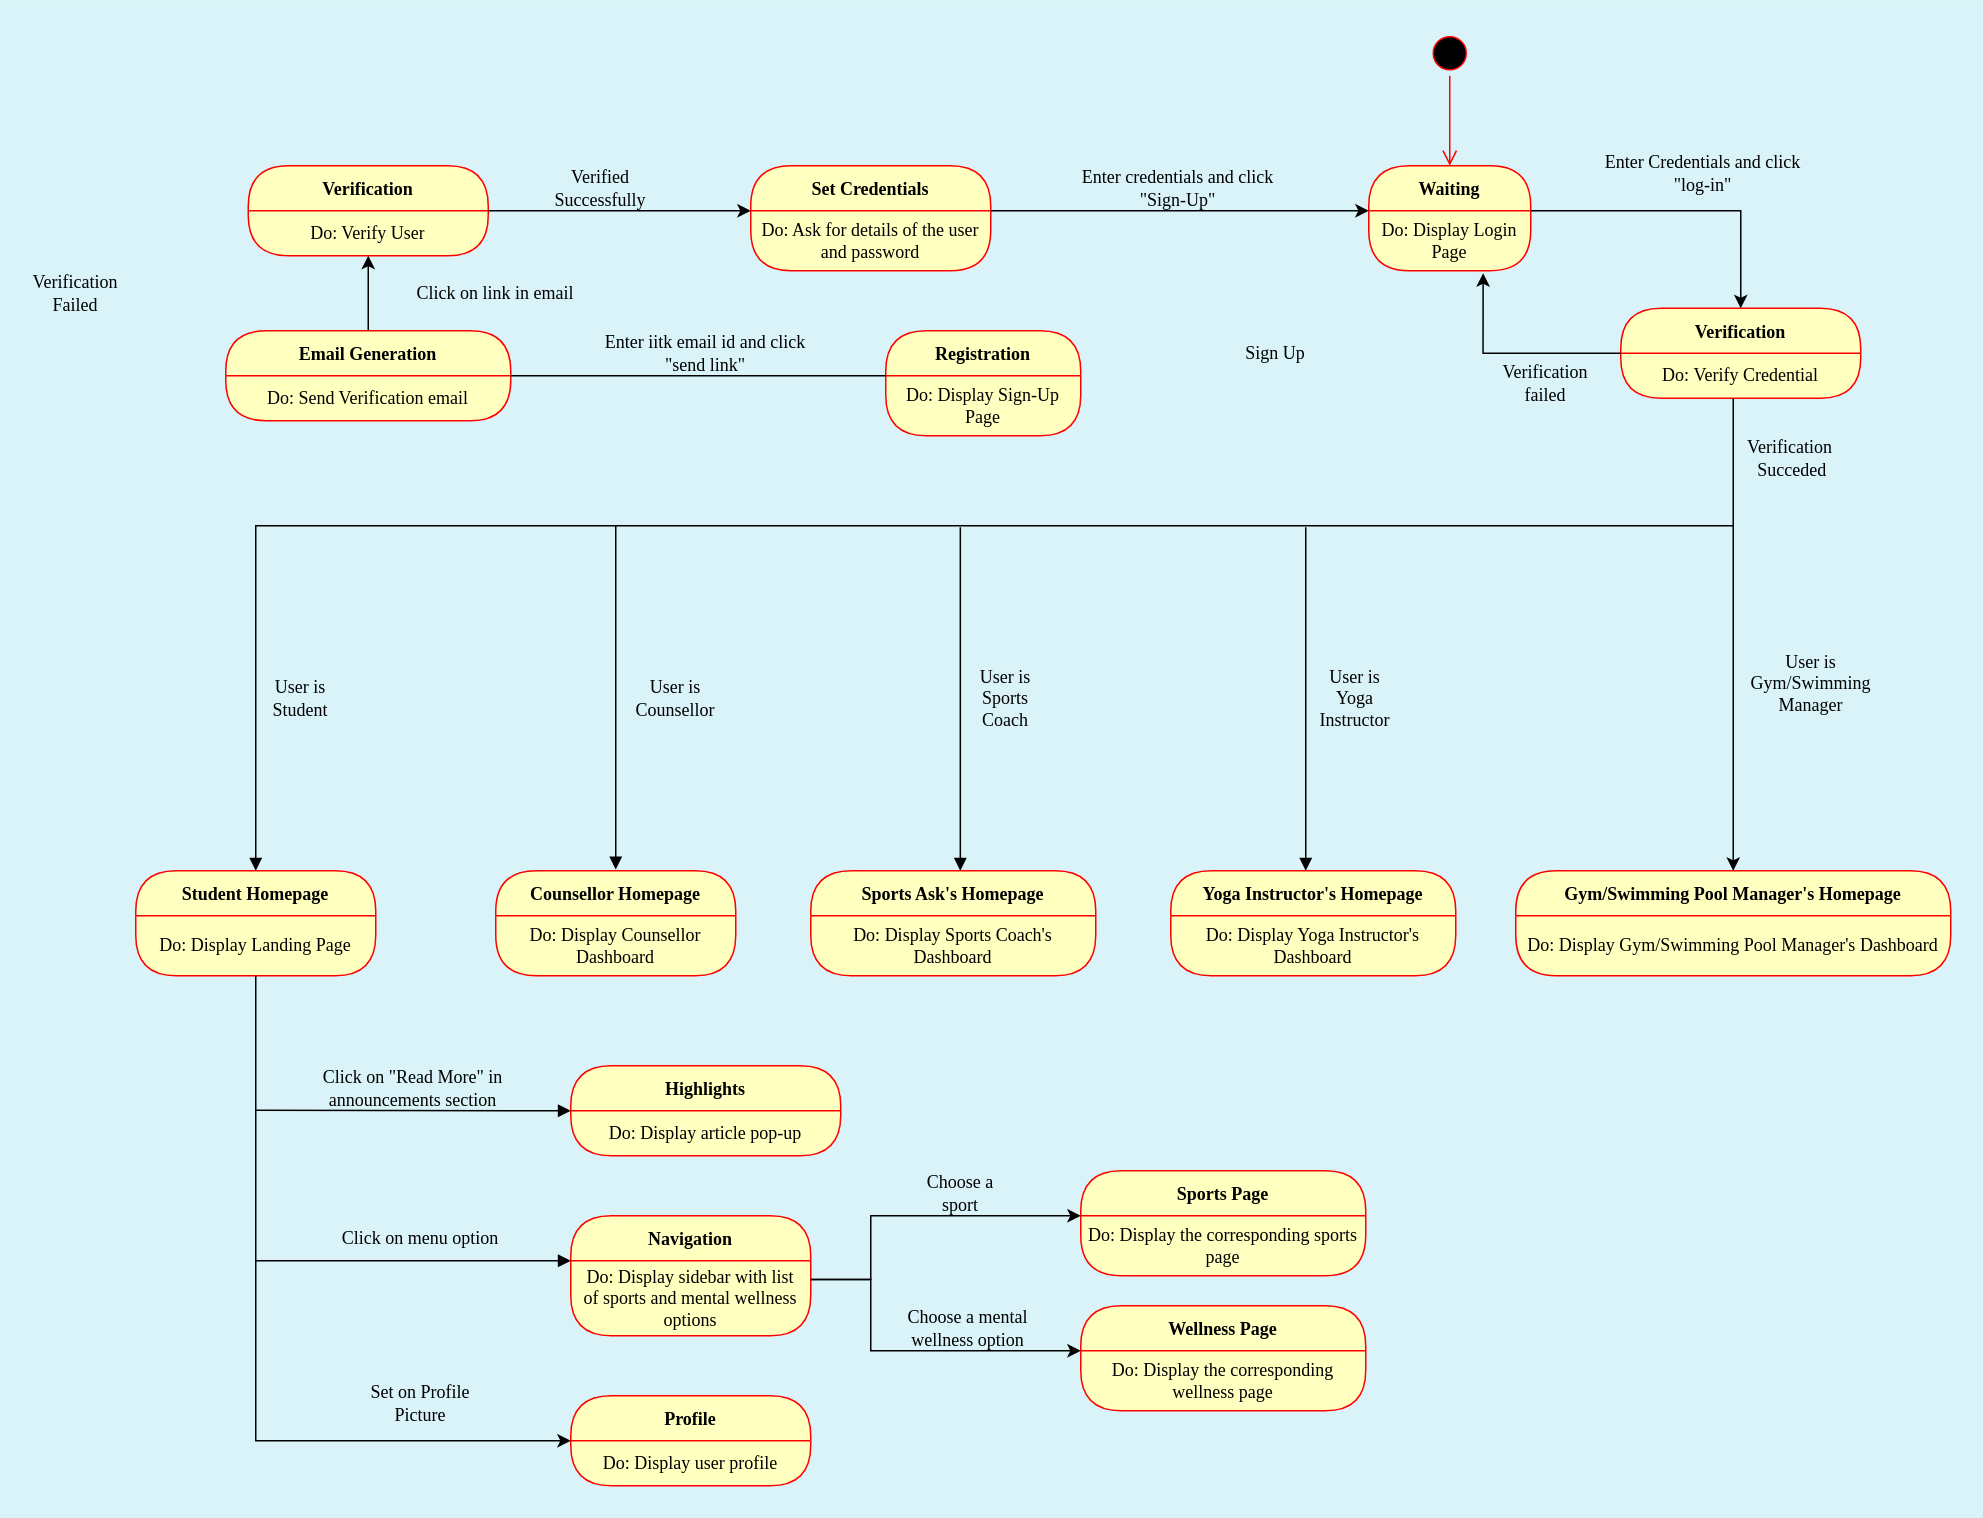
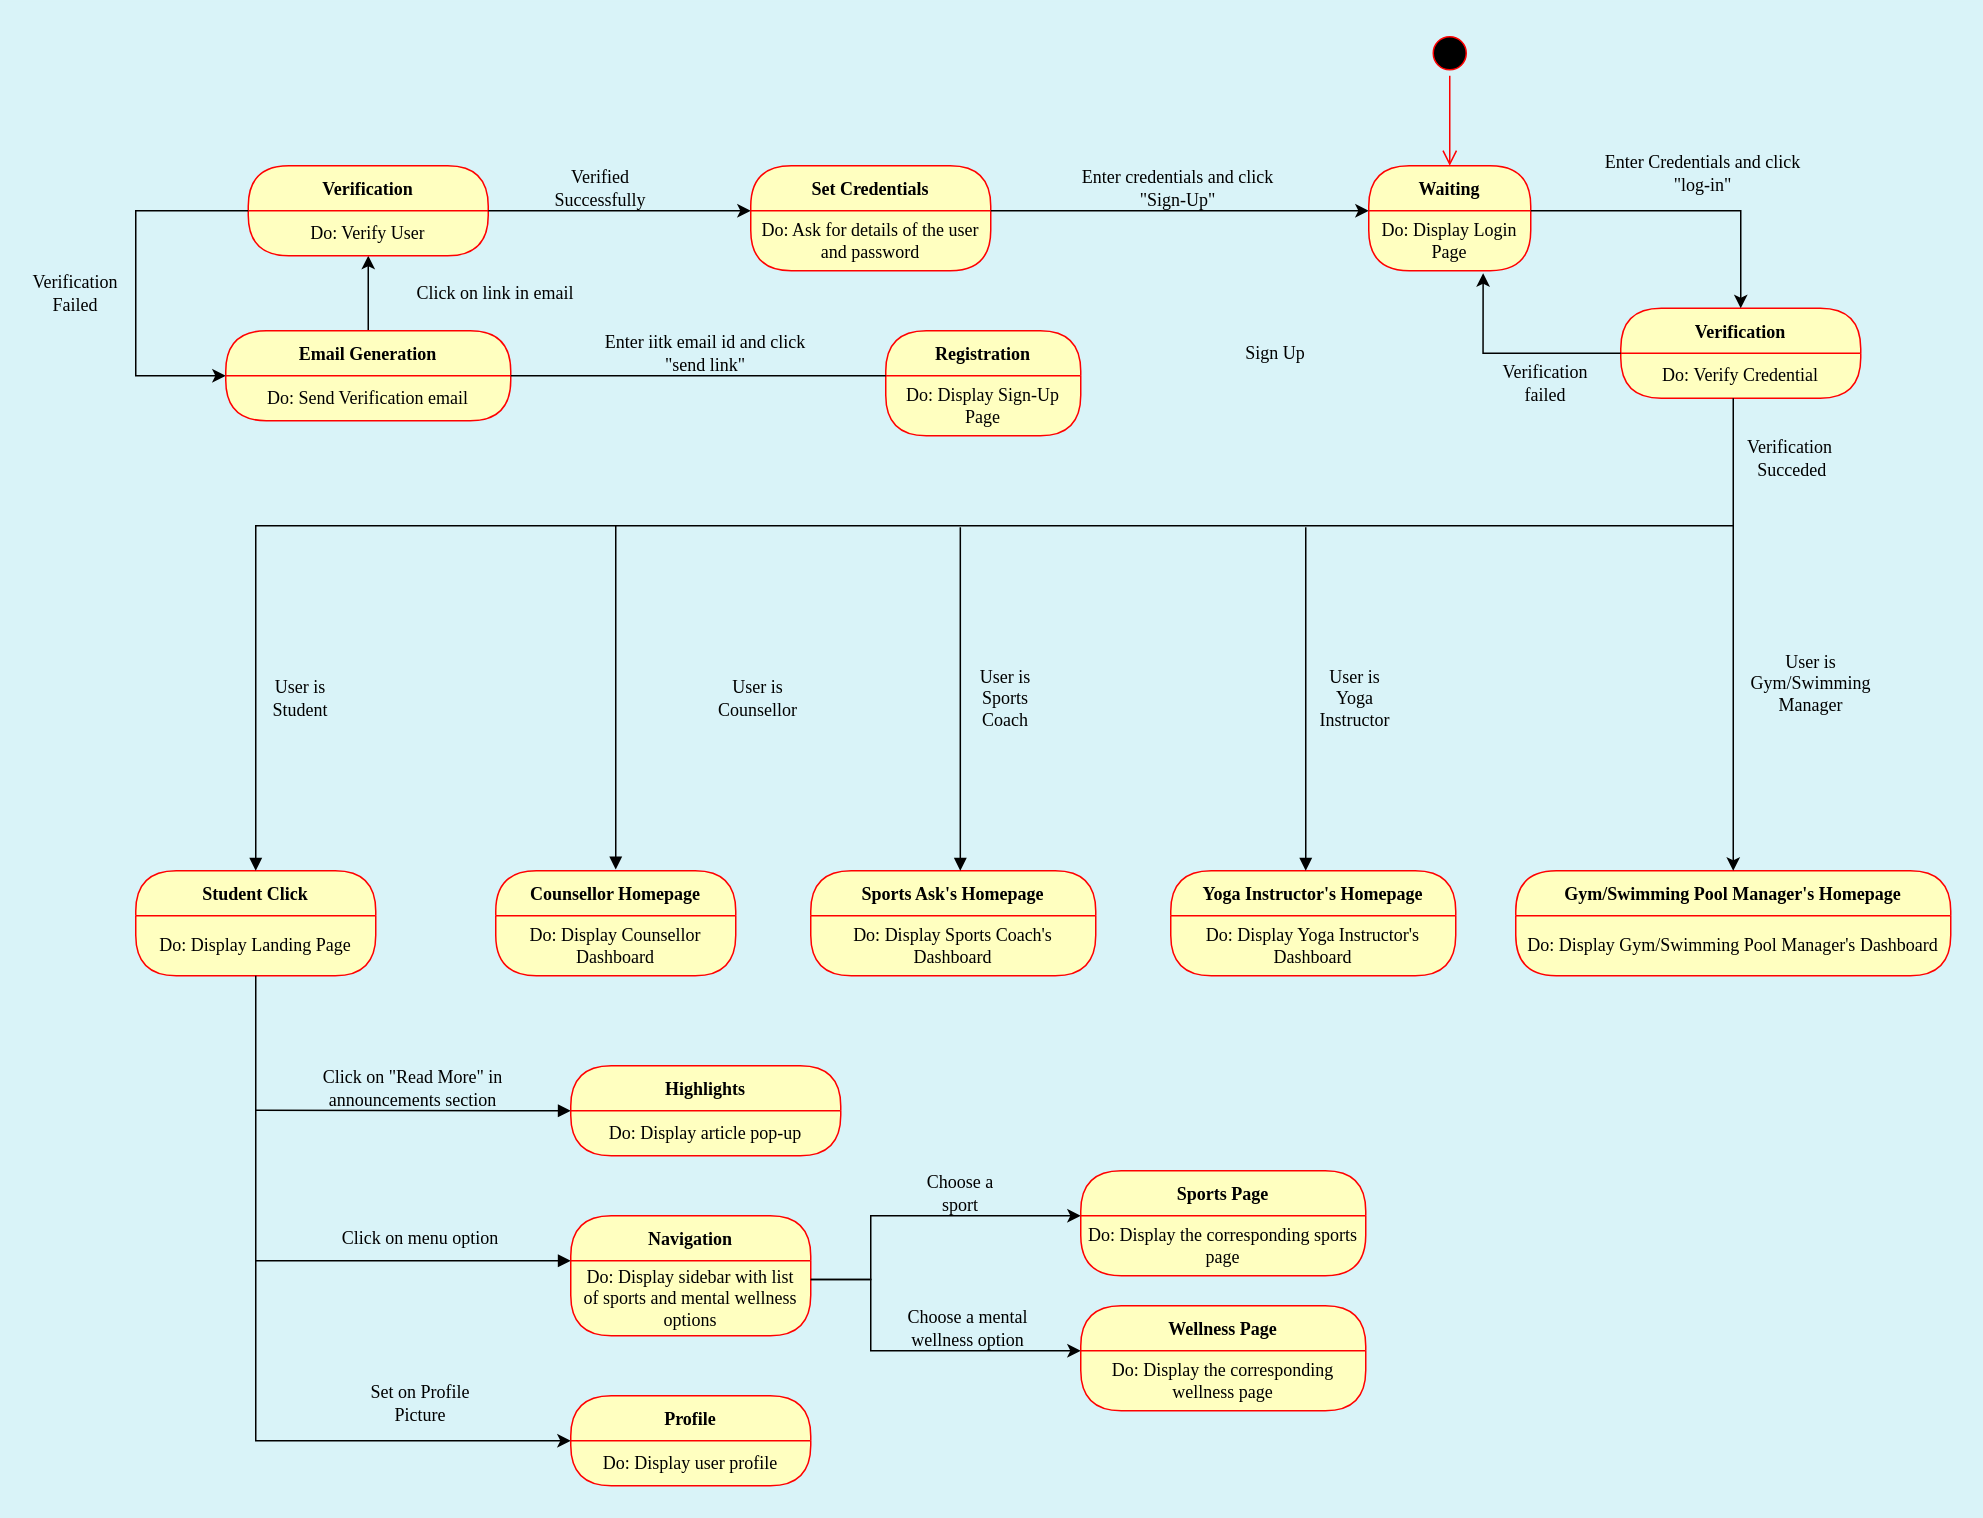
edge "Do: Verify User" -> "Do: Send Verification email": added
node "User is Counsellor": moved (676, 698) -> (758, 698)
node "Student Homepage": label "Student Homepage" -> "Student Click"
